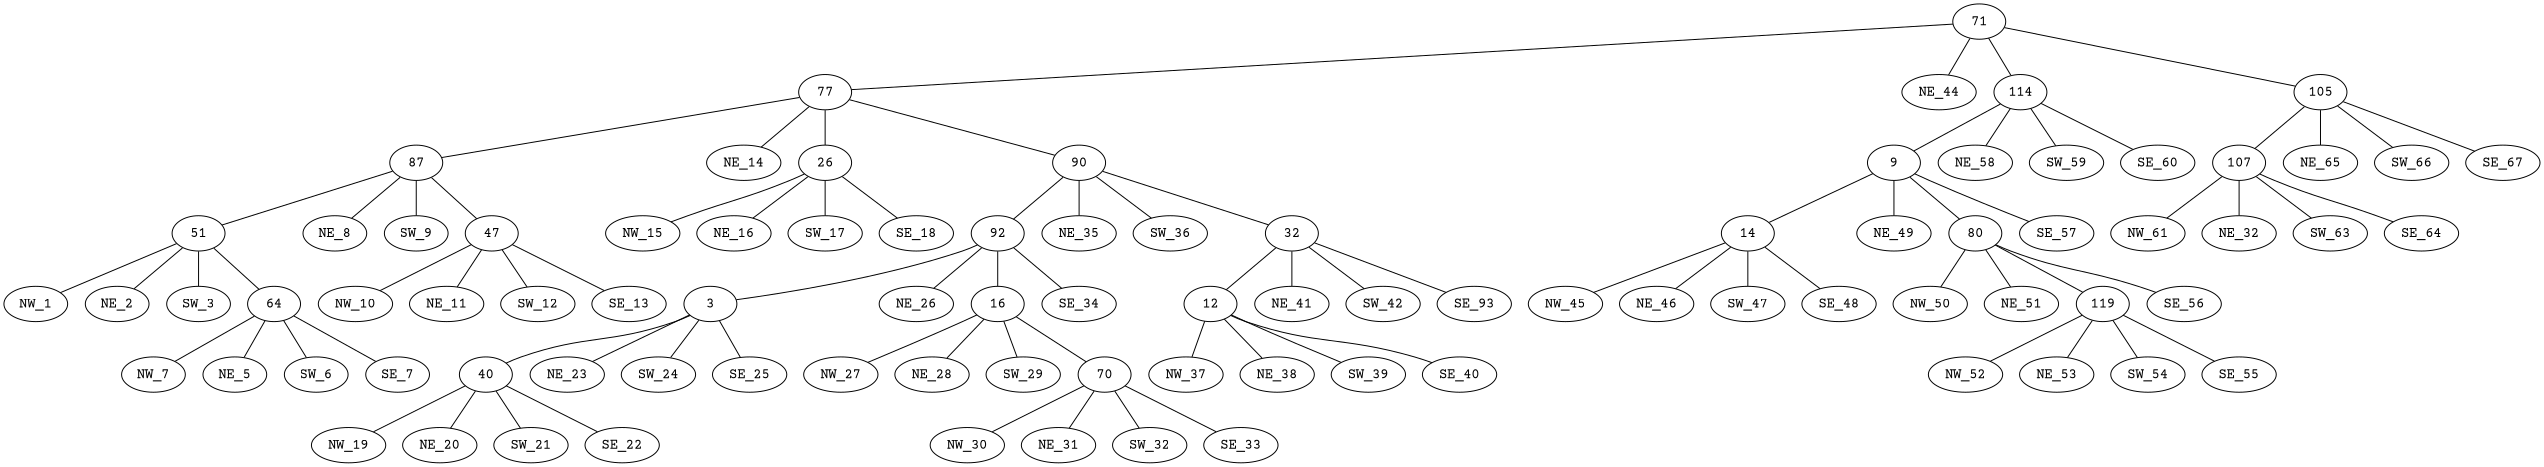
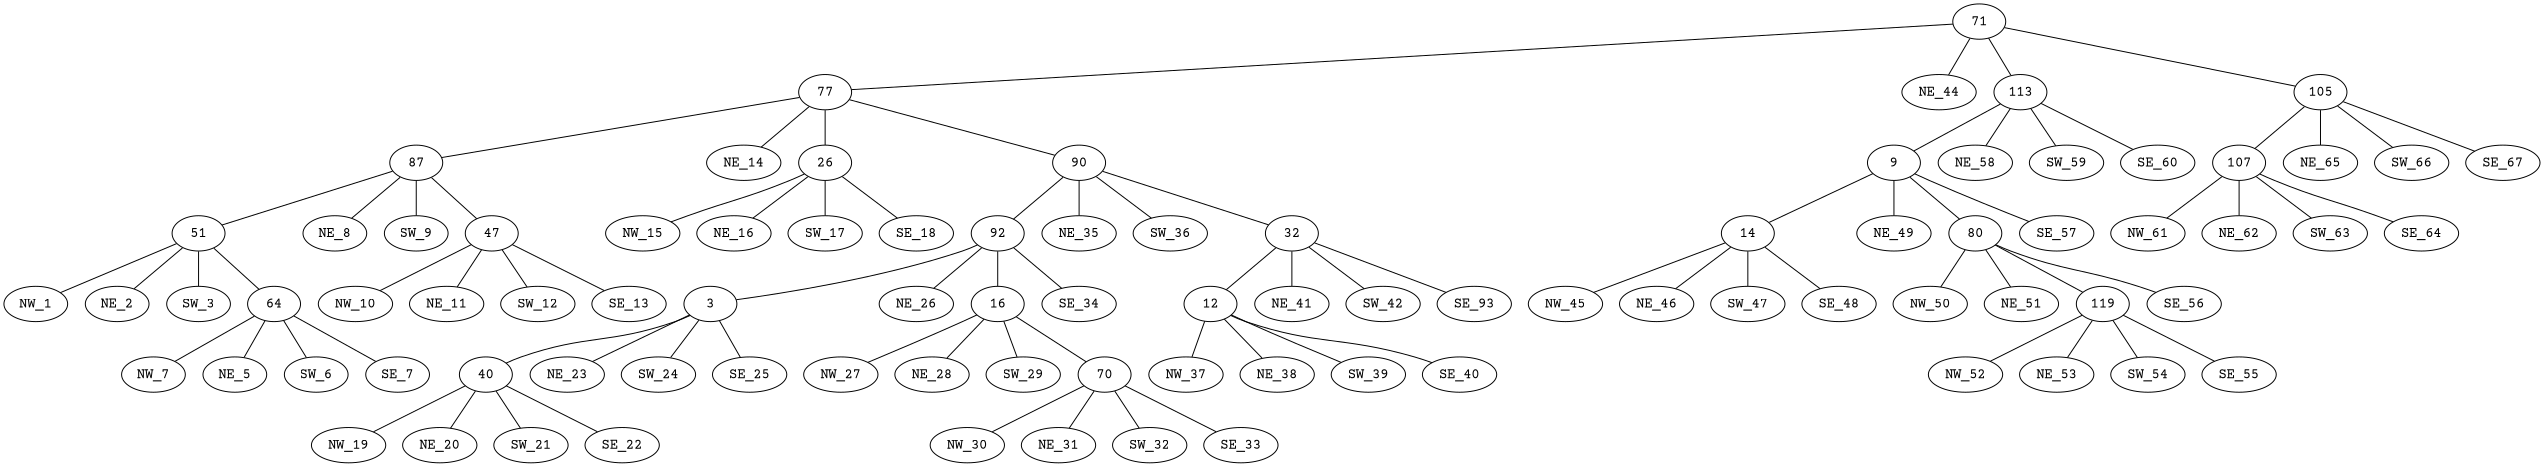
node "114": label "114" -> "113"
node "NE_32": label "NE_32" -> "NE_62"
